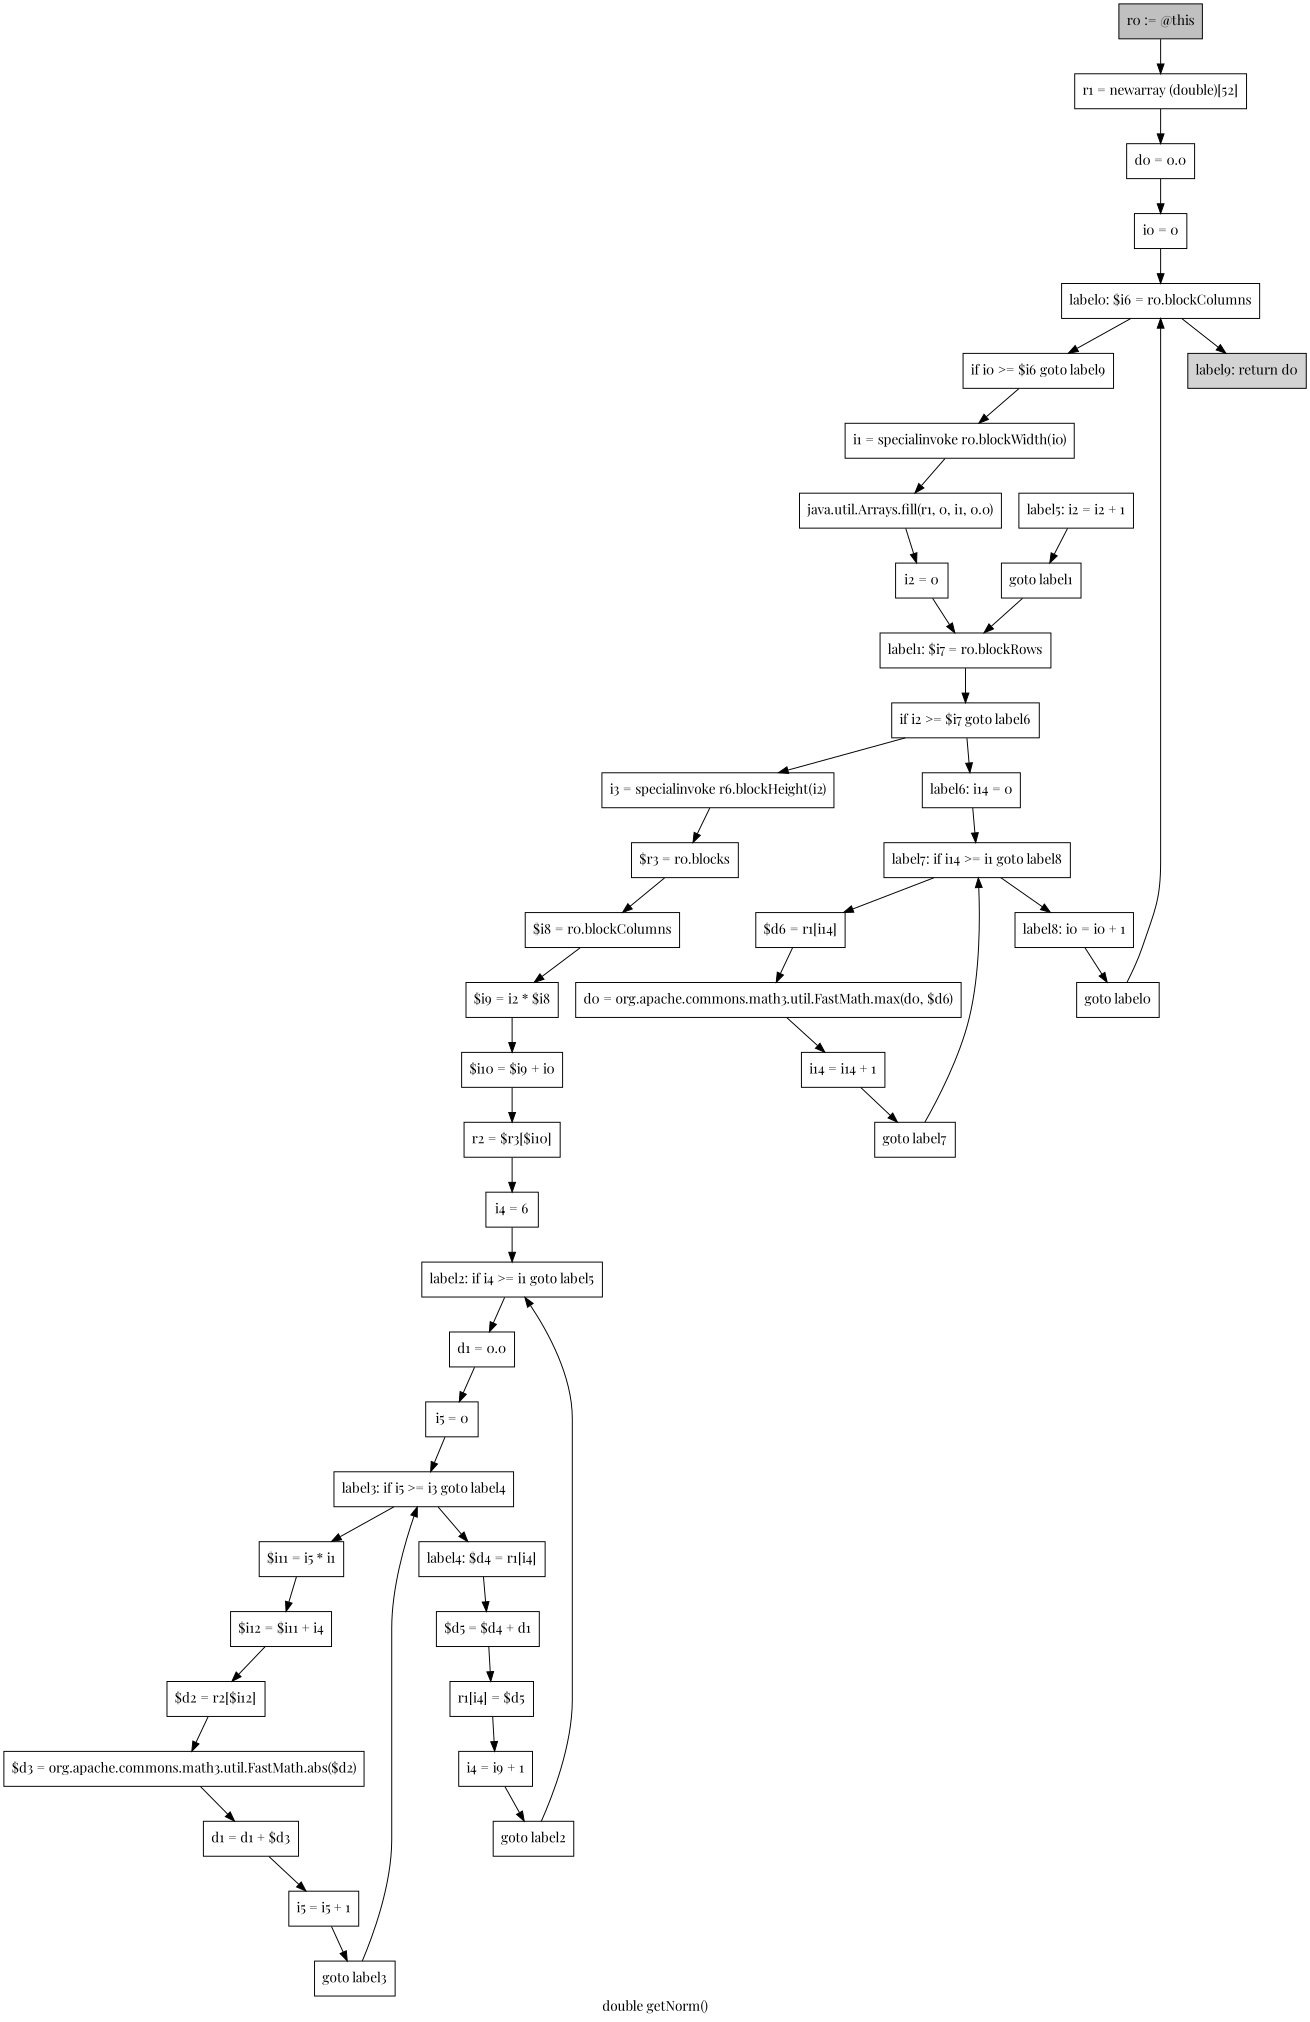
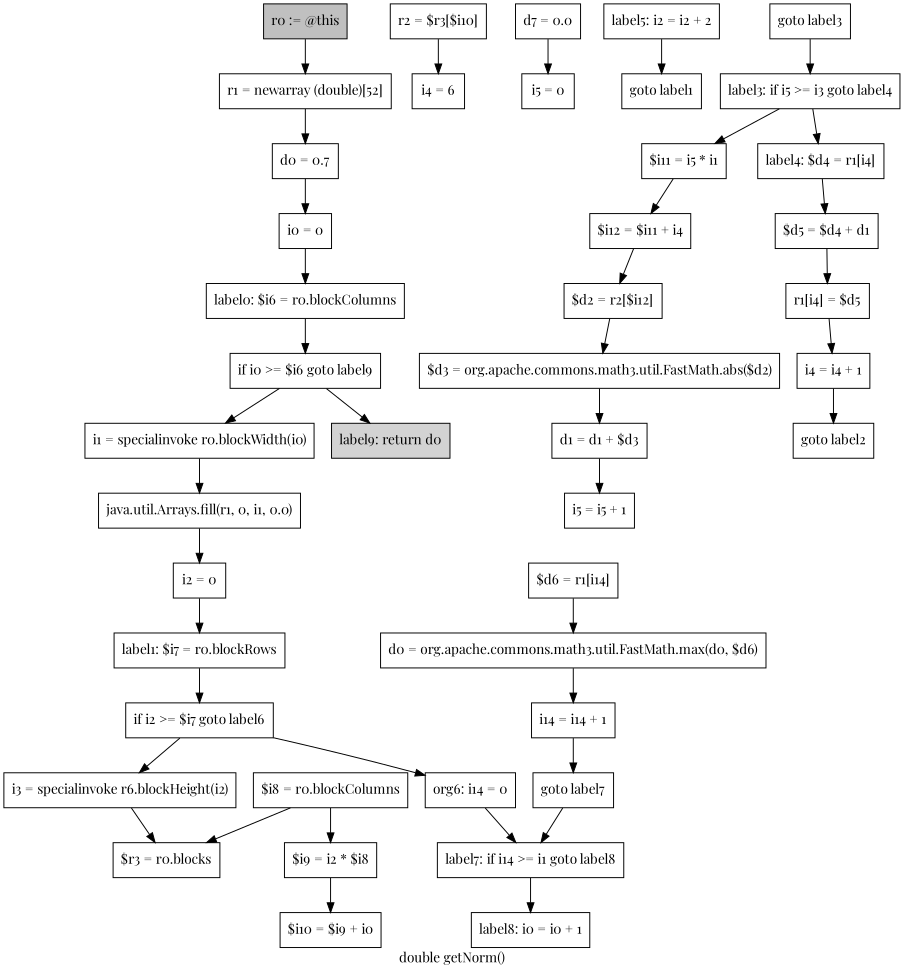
node "d0 = 0.0": label "d0 = 0.0" -> "d0 = 0.7"
edge "label0: $i6 = r0.blockColumns" -> "label9: return d0": now "if i0 >= $i6 goto label9" -> "label9: return d0"
node "label5: i2 = i2 + 1": label "label5: i2 = i2 + 1" -> "label5: i2 = i2 + 2"
edge "goto label1" -> "label1: $i7 = r0.blockRows": removed
node "label6: i14 = 0": label "label6: i14 = 0" -> "org6: i14 = 0"
edge "$r3 = r0.blocks" -> "$i8 = r0.blockColumns": reversed
edge "label7: if i14 >= i1 goto label8" -> "$d6 = r1[i14]": removed
node "goto label0": removed
edge "$i10 = $i9 + i0" -> "r2 = $r3[$i10]": removed
node "label2: if i4 >= i1 goto label5": removed
node "d1 = 0.0": label "d1 = 0.0" -> "d7 = 0.0"
edge "i5 = 0" -> "label3: if i5 >= i3 goto label4": removed
node "i4 = i9 + 1": label "i4 = i9 + 1" -> "i4 = i4 + 1"
edge "i5 = i5 + 1" -> "goto label3": removed
